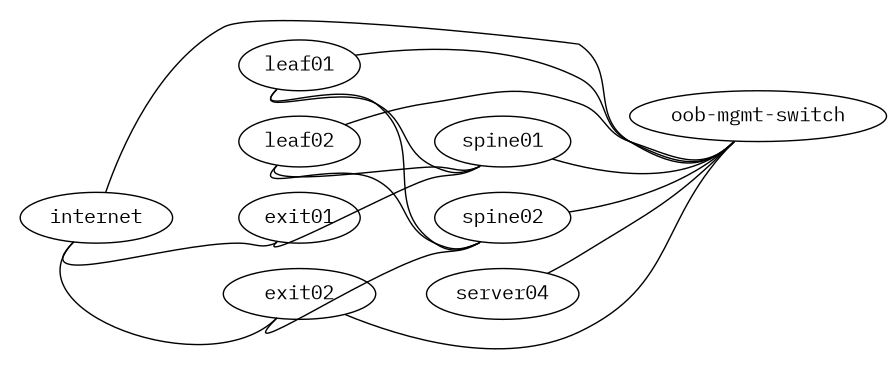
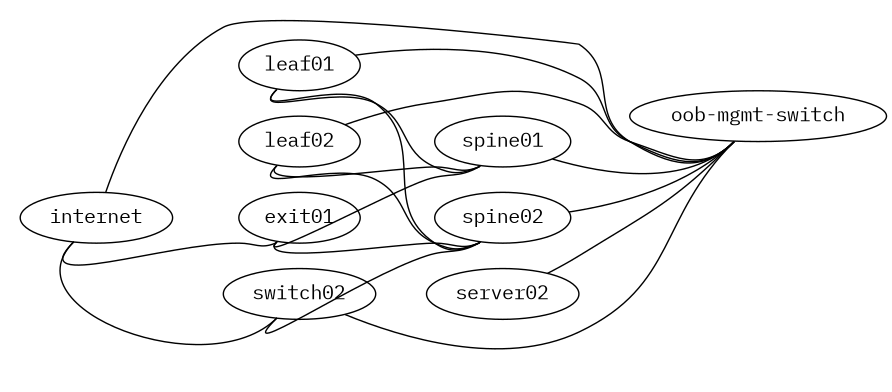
edge "exit01" -- "spine02": added
node "exit02": label "exit02" -> "switch02"
node "server04": label "server04" -> "server02"
